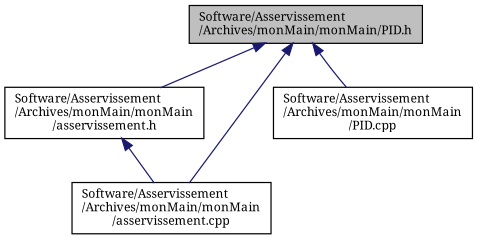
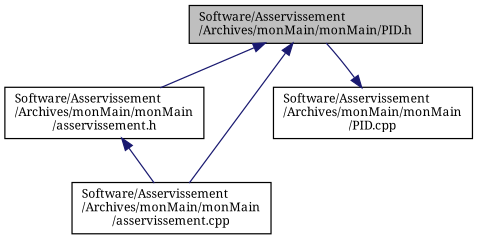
edge "Software/Asservissement /Archives/monMain/monMain /PID.cpp" -> "Software/Asservissement /Archives/monMain/monMain/PID.h": reversed
